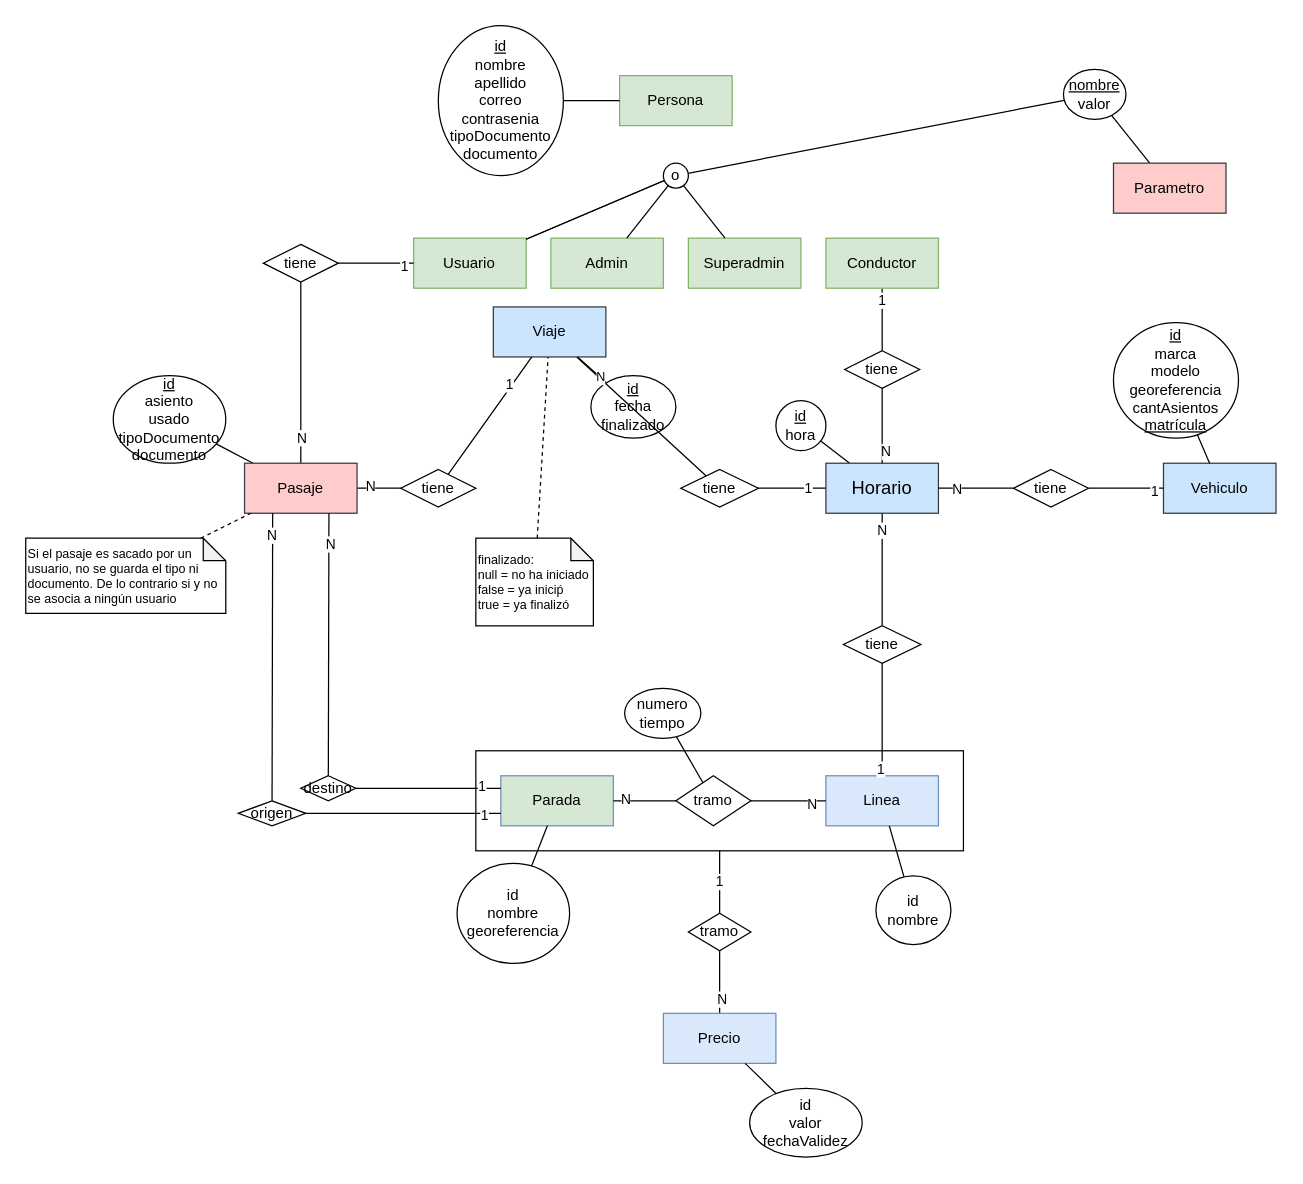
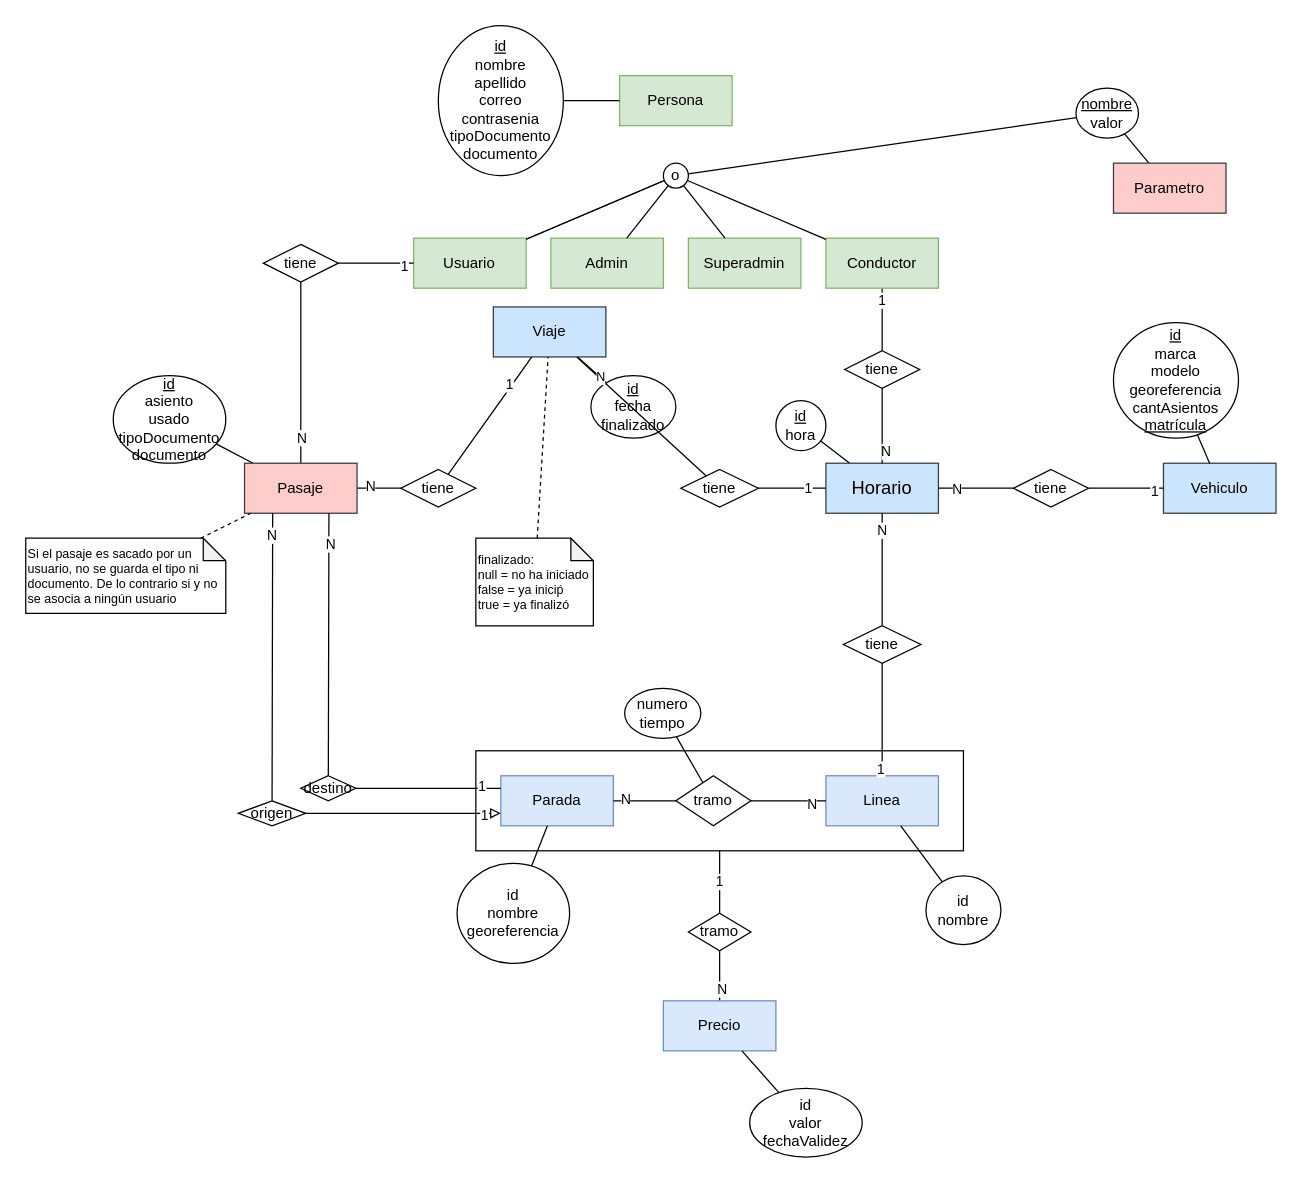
node "nombre valor": moved (1094, 94) -> (1107, 113)
edge "o" -- "Conductor": added
node "Parada": fillcolor #d5e8d4 -> #dae8fc
edge "Parada" -- "origen": arrowhead none -> block
node "id nombre": moved (913, 910) -> (963, 910)
node "Precio": moved (719, 1038) -> (719, 1026)
